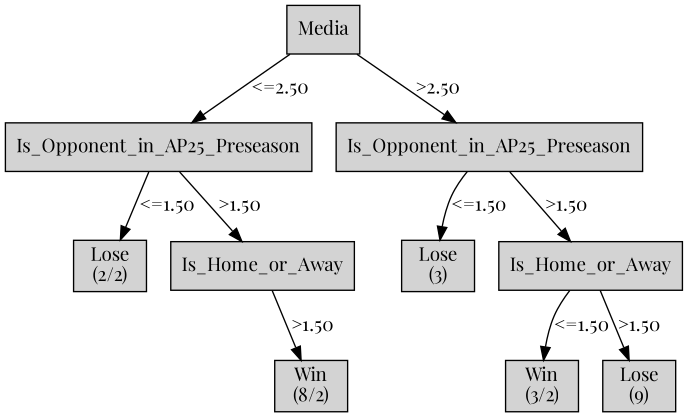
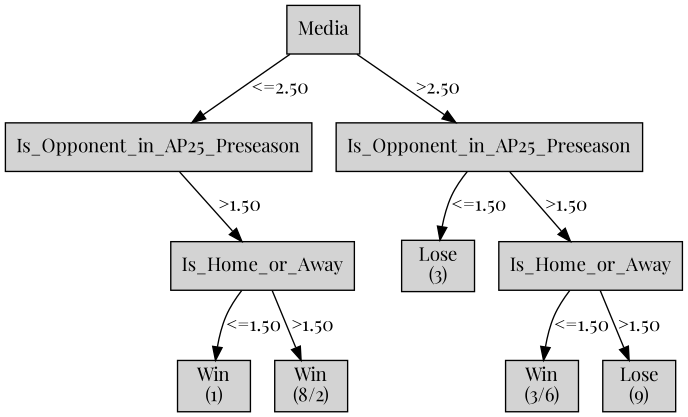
node "Lose (2/2)": removed
node "Win (1)": added
node "Win (3/2)": label "Win (3/2)" -> "Win (3/6)"
